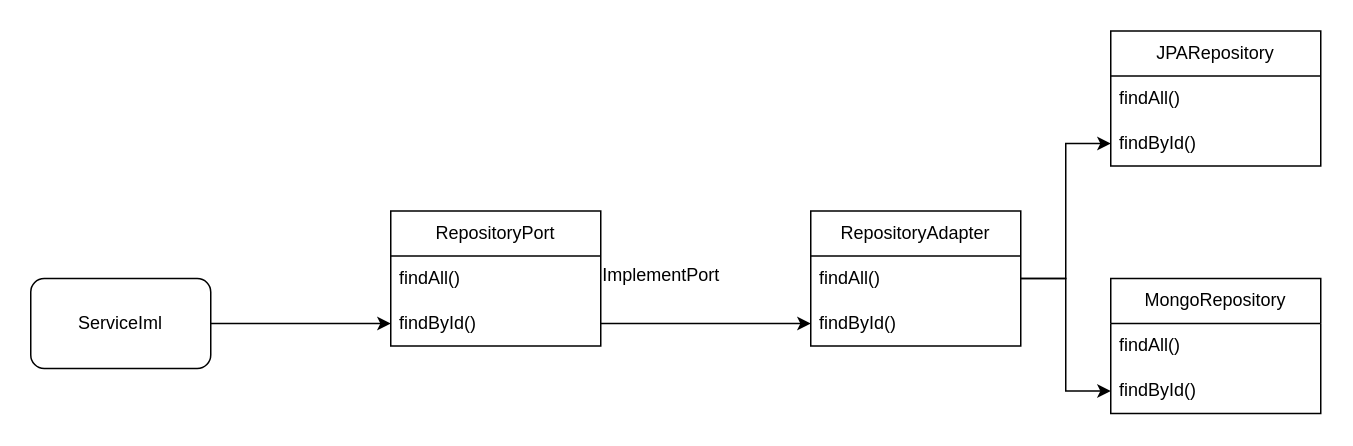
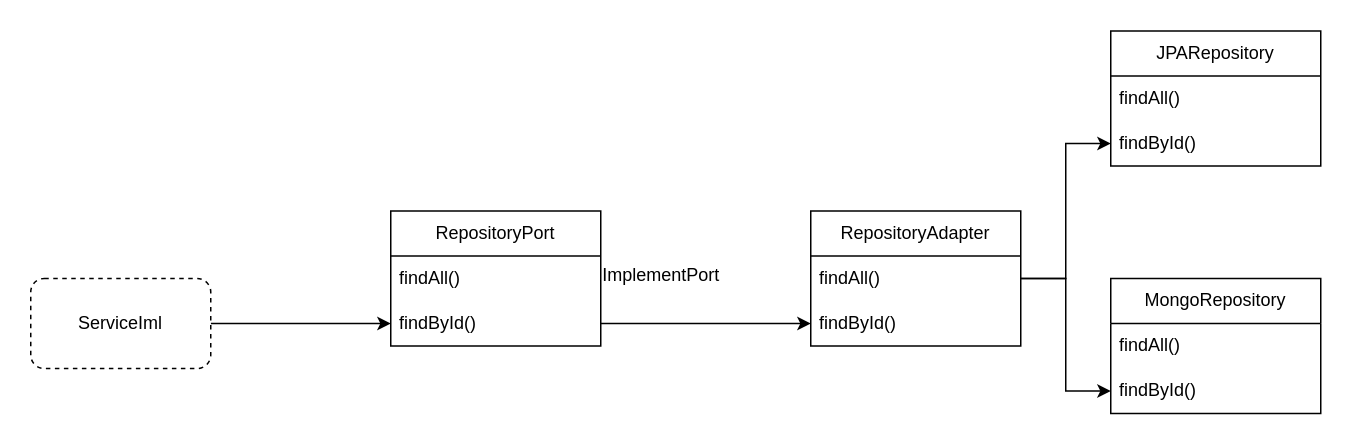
node "ServiceIml": style solid -> dashed
